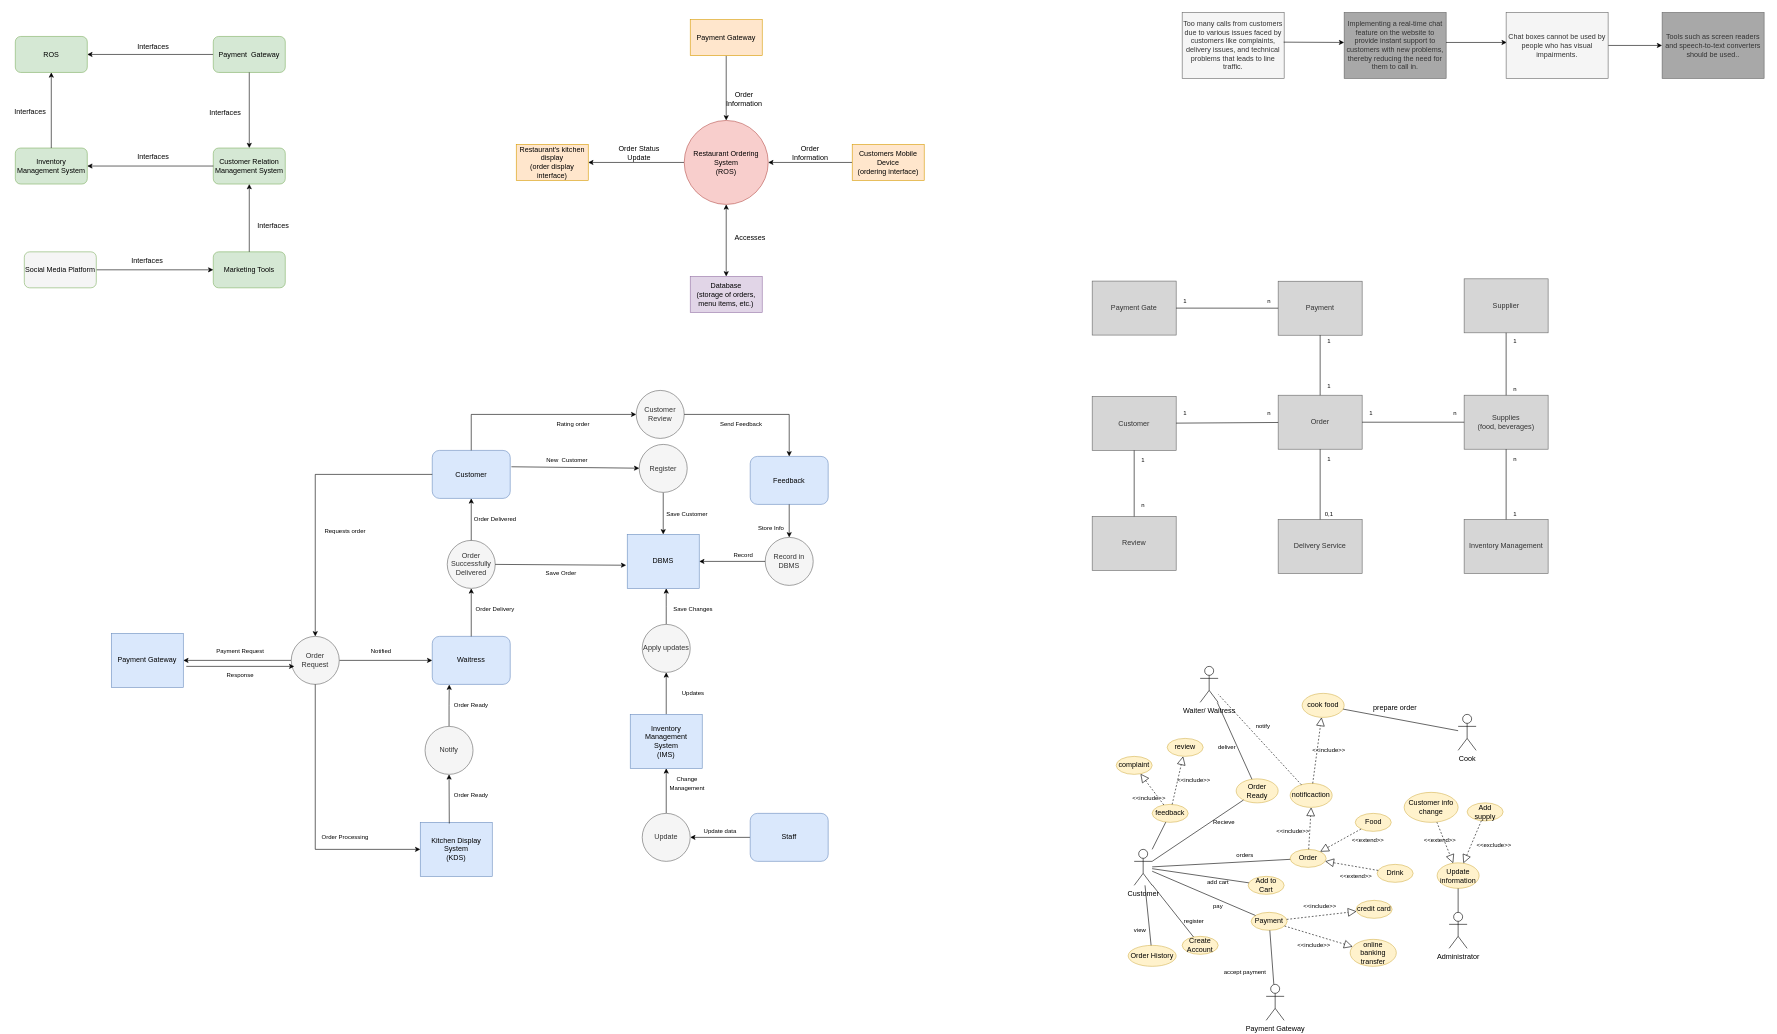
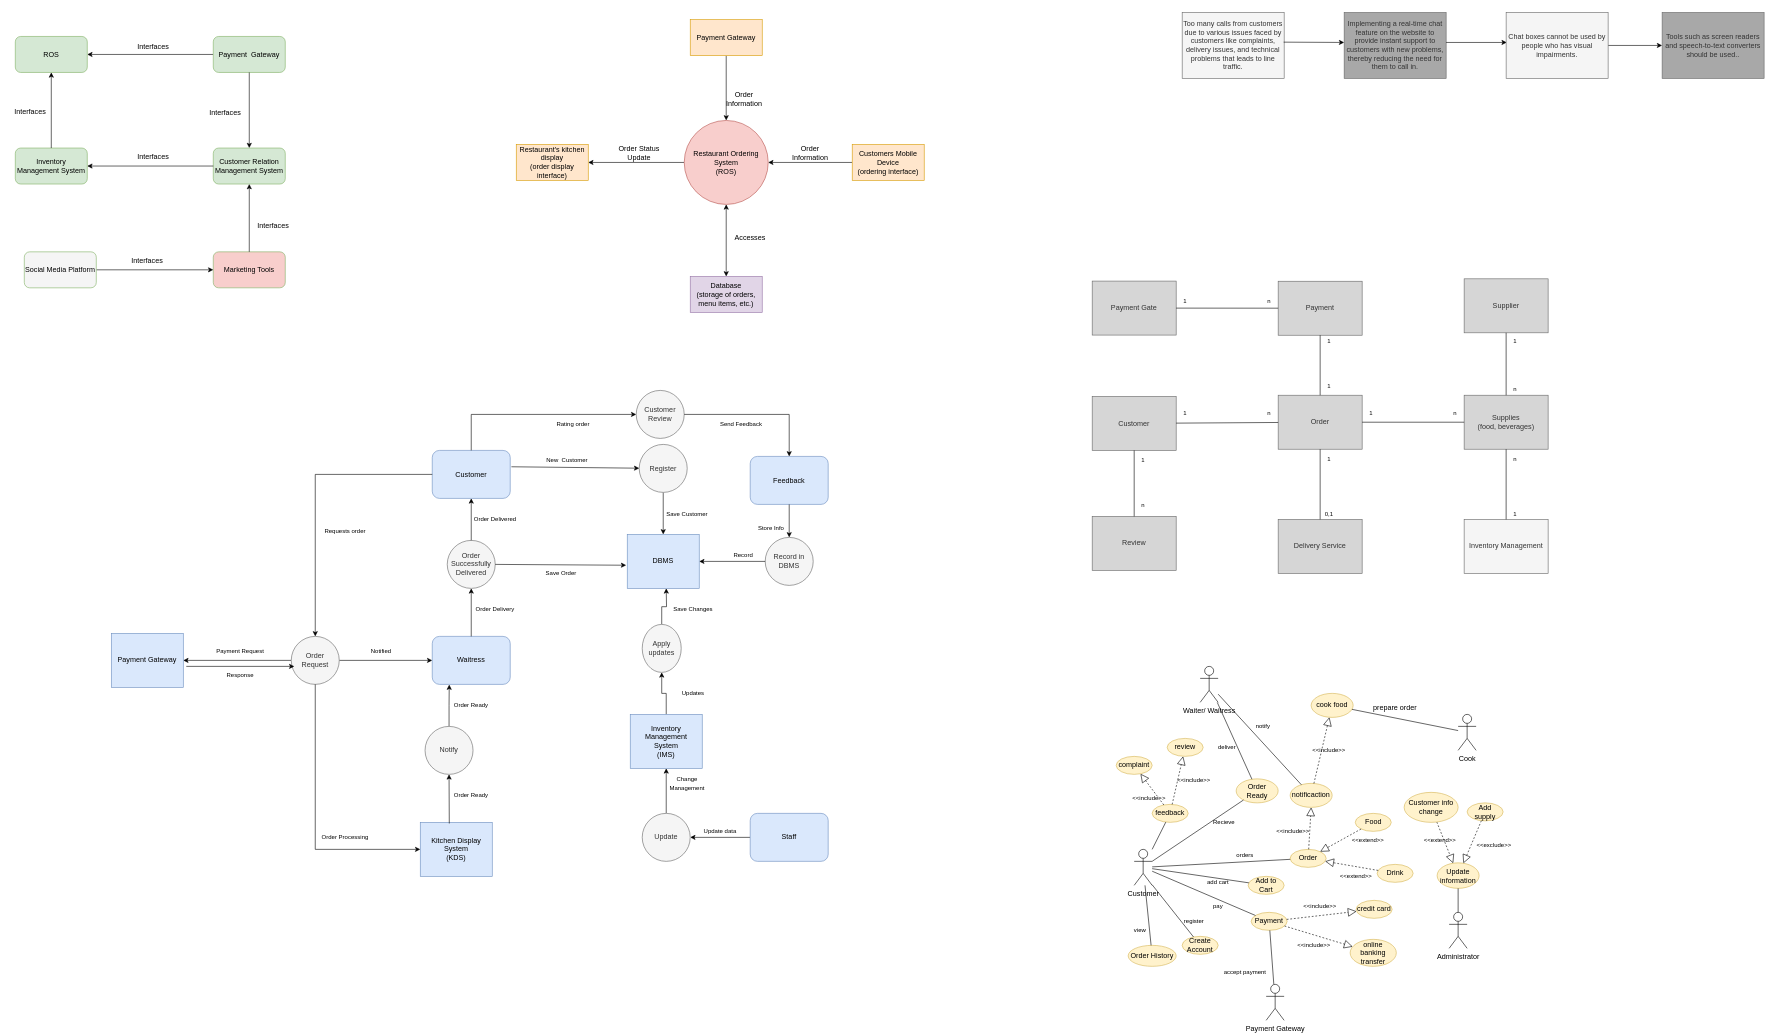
node "Marketing Tools": fillcolor #d5e8d4 -> #f8cecc
node "Inventory Management": fillcolor #d6d6d6 -> #f5f5f5
node "Apply updates": size 48x48 -> 39x48
node "cook food": moved (1323, 705) -> (1332, 705)
edge "Waiter/ Waitress" -- "notificaction": style dashed -> solid
